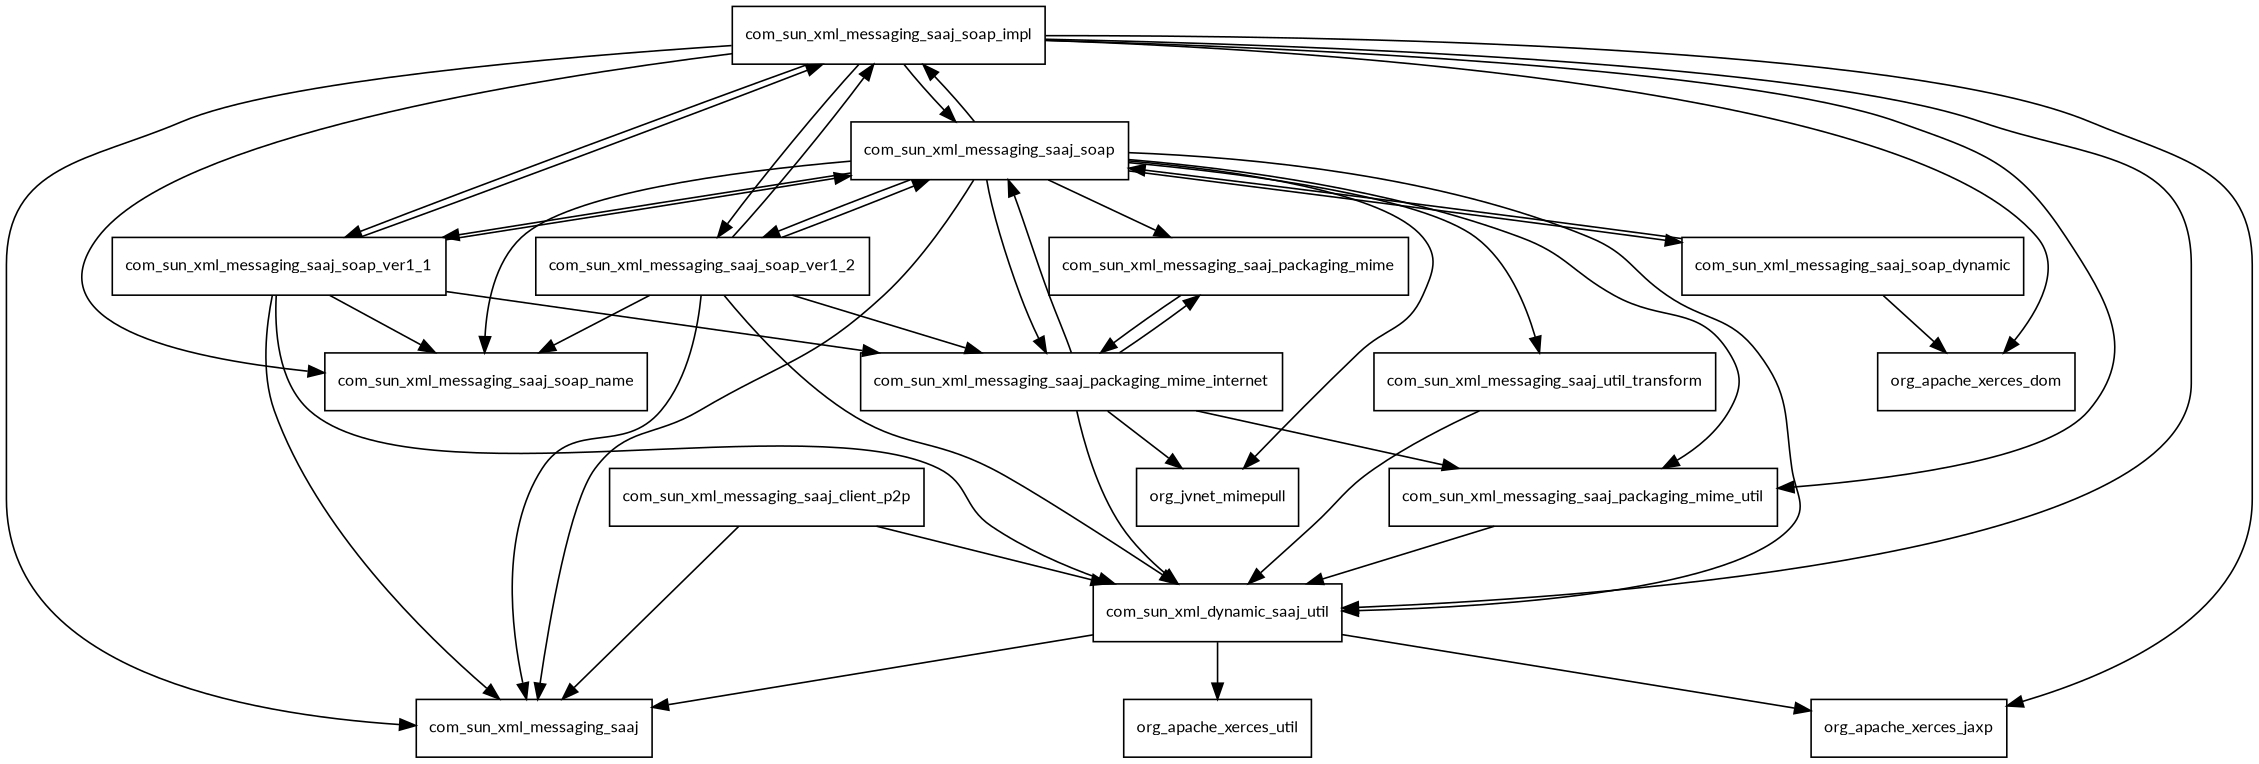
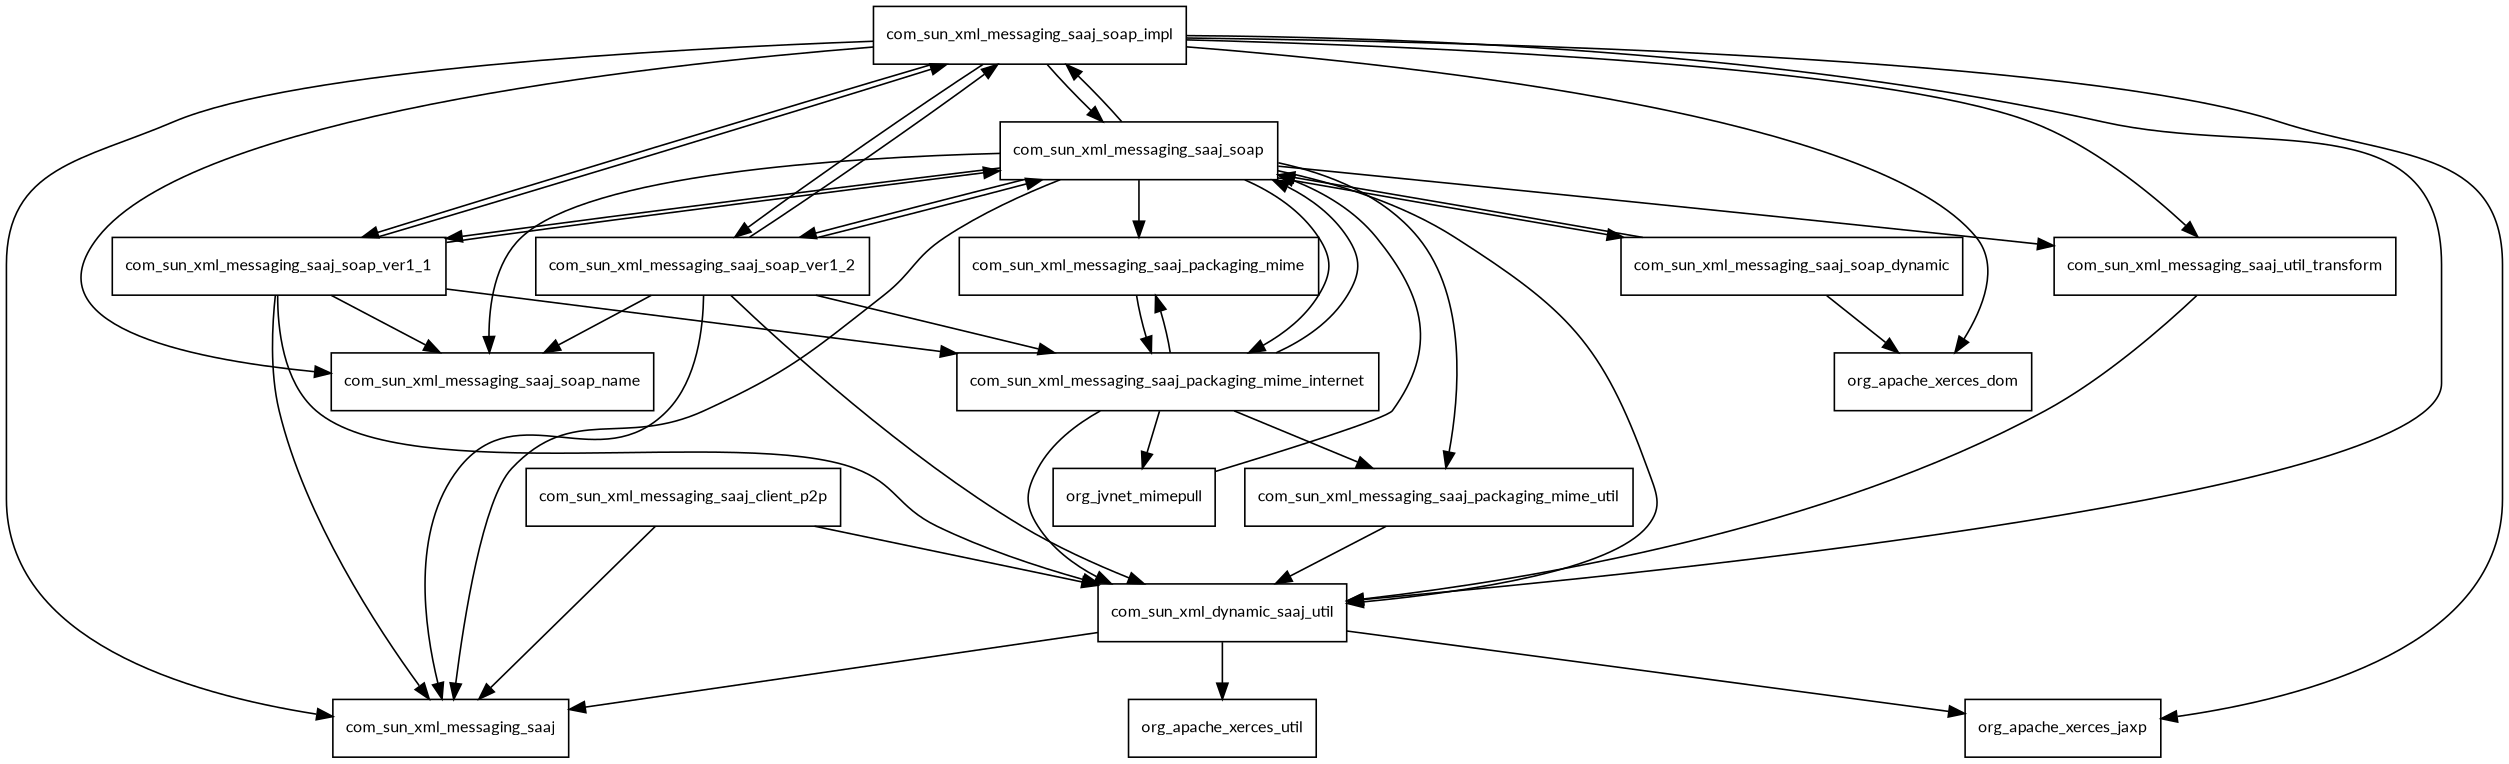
edge "com_sun_xml_messaging_saaj_soap_impl" -> "com_sun_xml_messaging_saaj_packaging_mime_util": now "com_sun_xml_messaging_saaj_soap_impl" -> "com_sun_xml_messaging_saaj_util_transform"
edge "com_sun_xml_messaging_saaj_soap" -> "org_jvnet_mimepull": reversed
